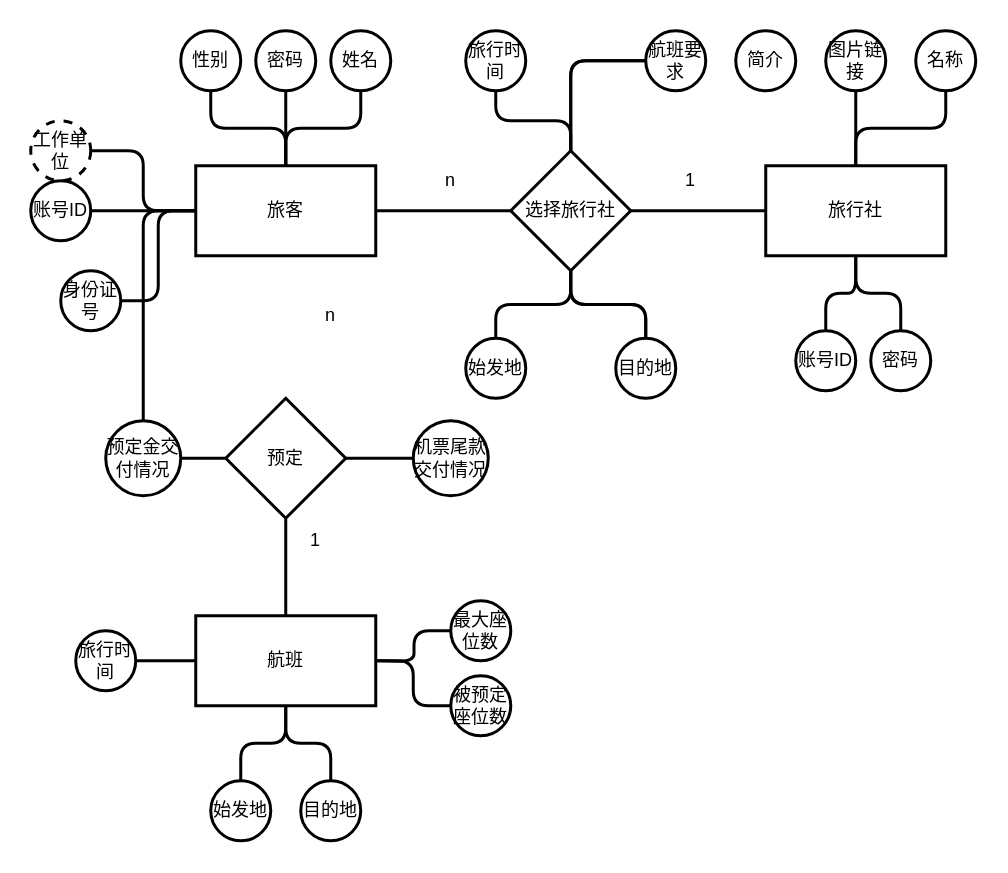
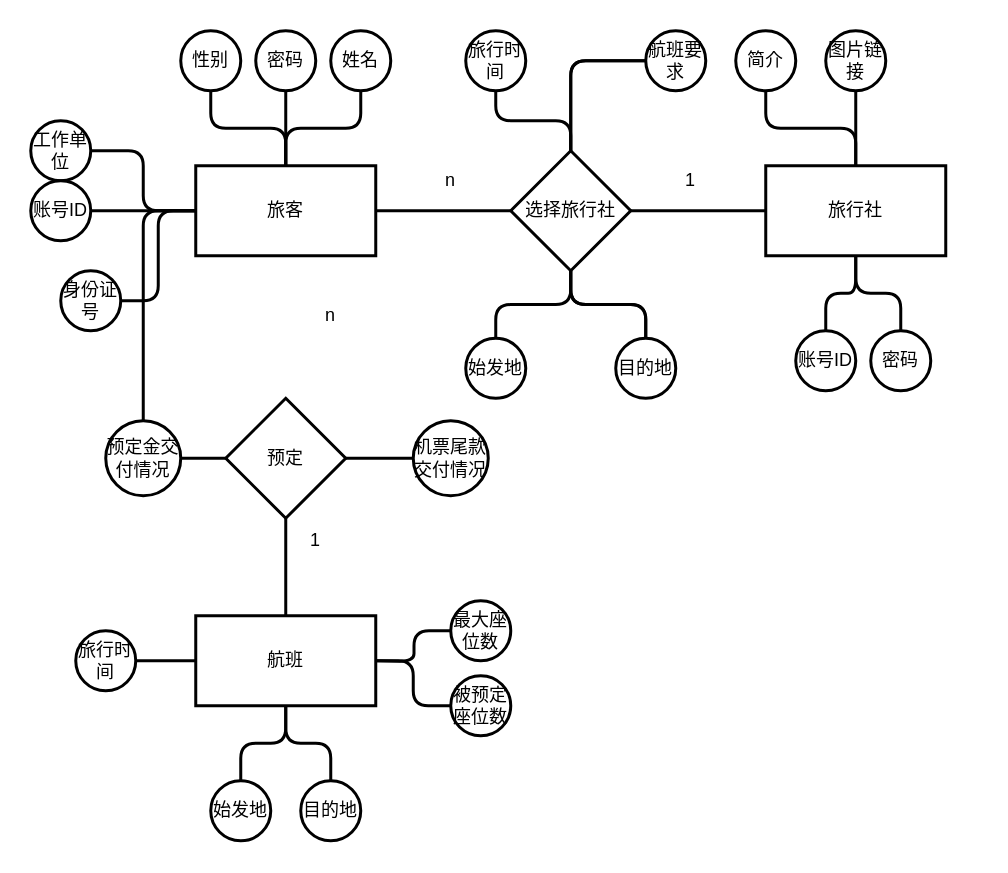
node "名称": removed
edge "简介" -- "旅行社": added
edge "名称" -- "旅行社": removed
node "工作单位": style dashed -> solid
